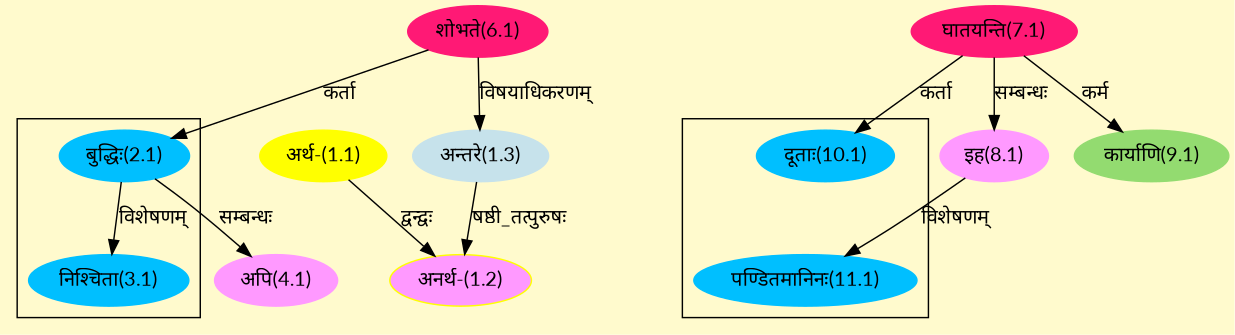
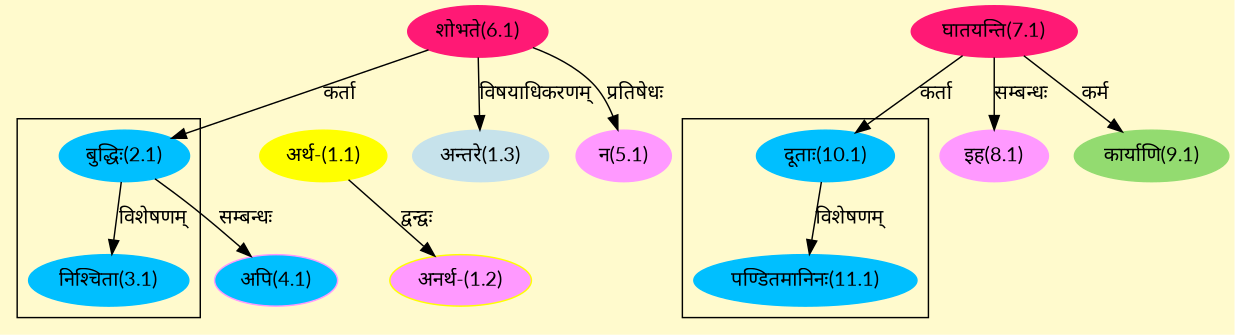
node "न(5.1)": added
edge "अन्तरे(1.3)" -> "अनर्थ-(1.2)": removed, label "षष्ठी_तत्पुरुषः"
edge "इह(8.1)" -> "पण्डितमानिनः(11.1)": now "दूताः(10.1)" -> "पण्डितमानिनः(11.1)"
node "अपि(4.1)": fillcolor #ff99ff -> #00bfff
